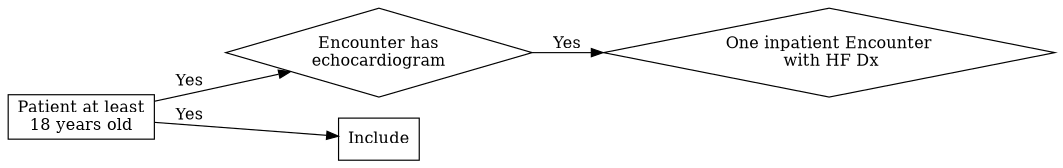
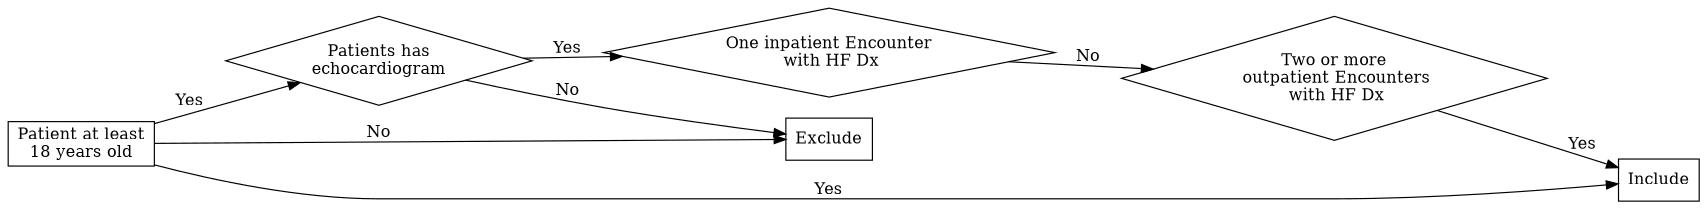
node "Encounter has echocardiogram": label "Encounter has echocardiogram" -> "Patients has echocardiogram"
node "Two or more outpatient Encounters with HF Dx": added
node "Exclude": added
